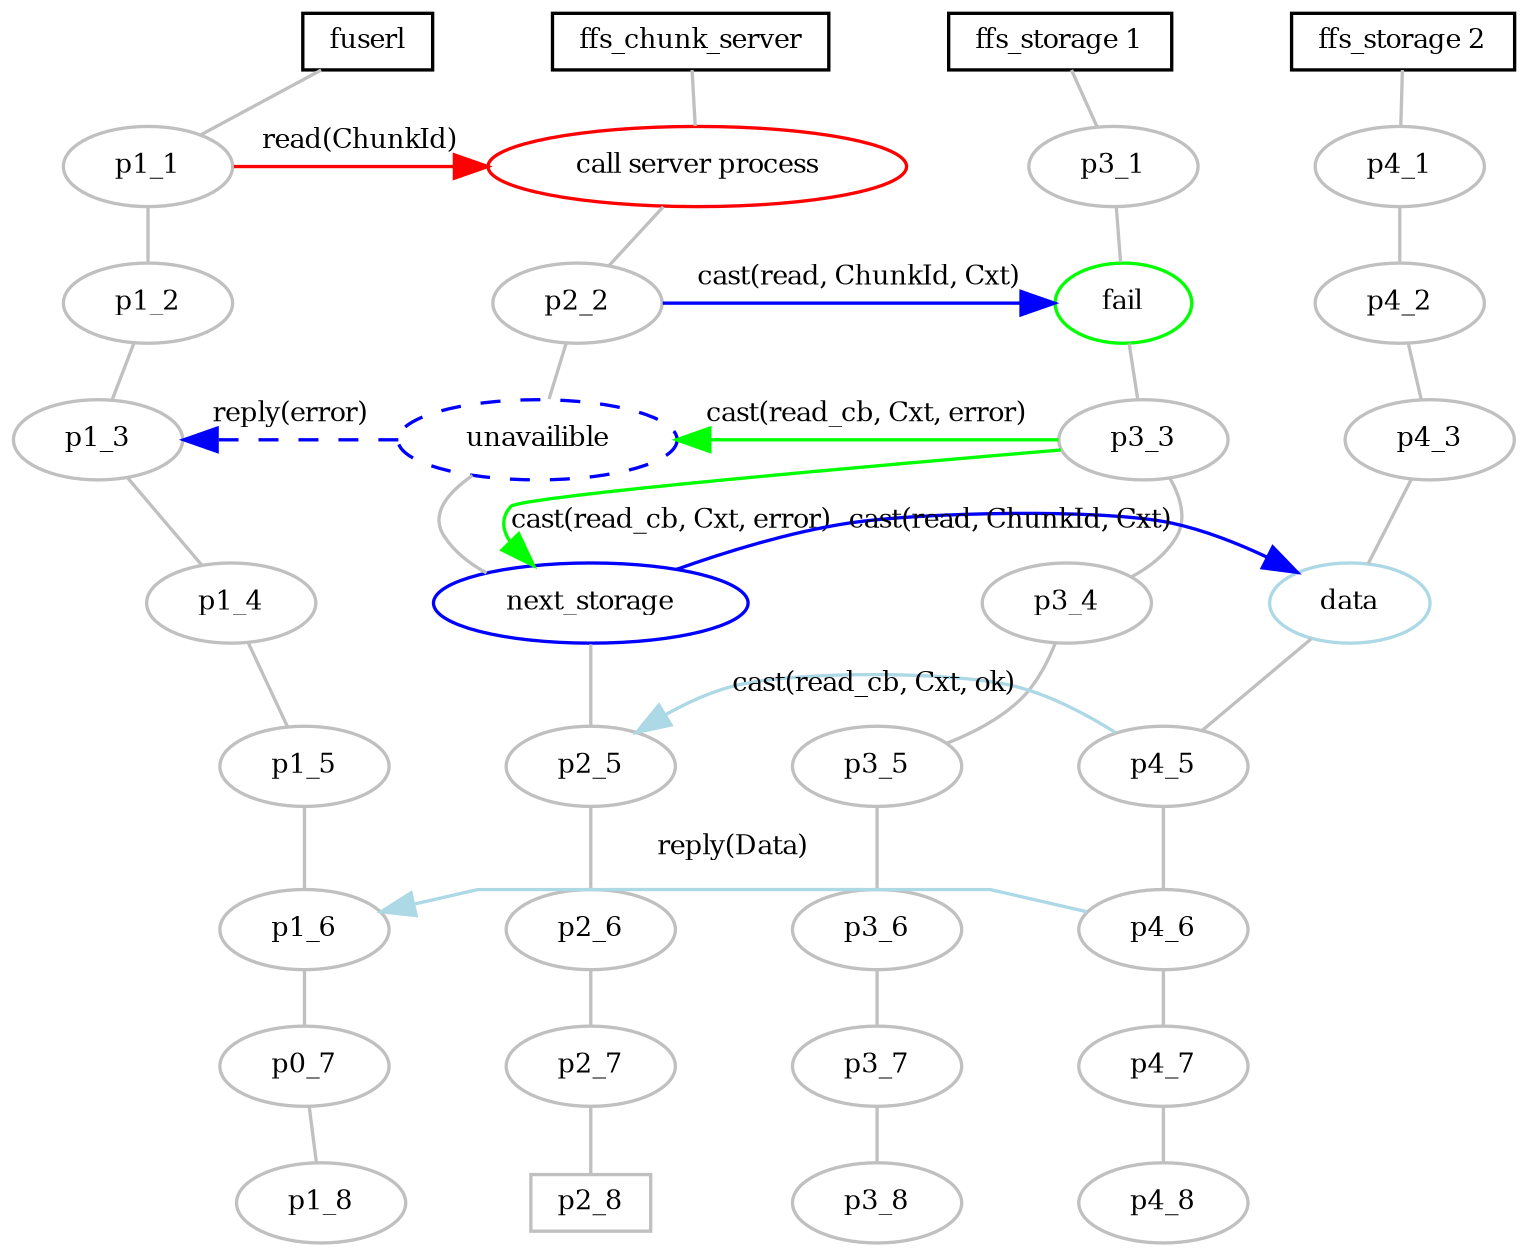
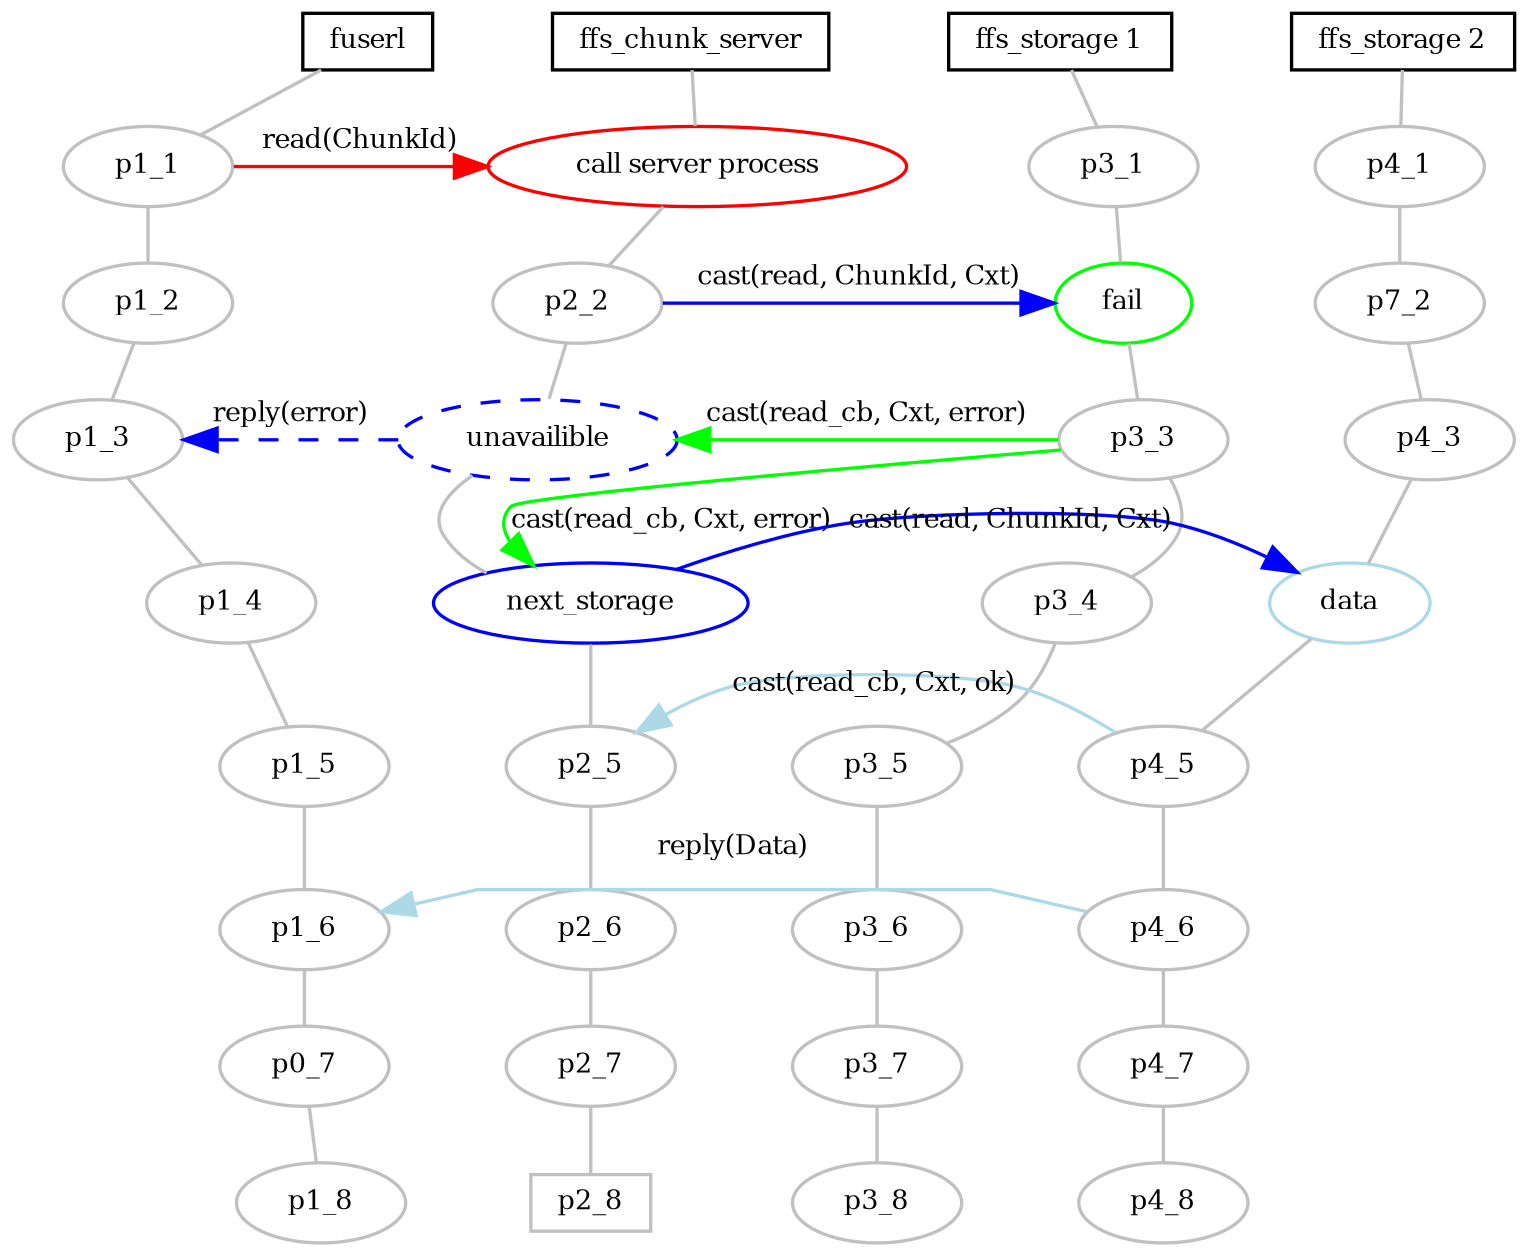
node "p4_2": label "p4_2" -> "p7_2"
